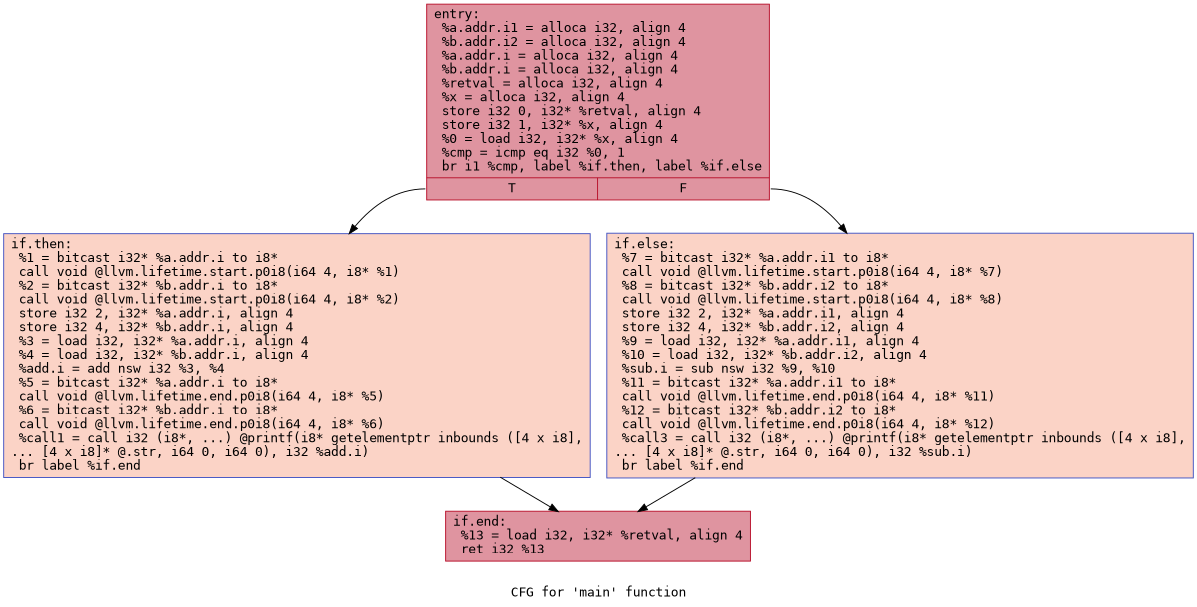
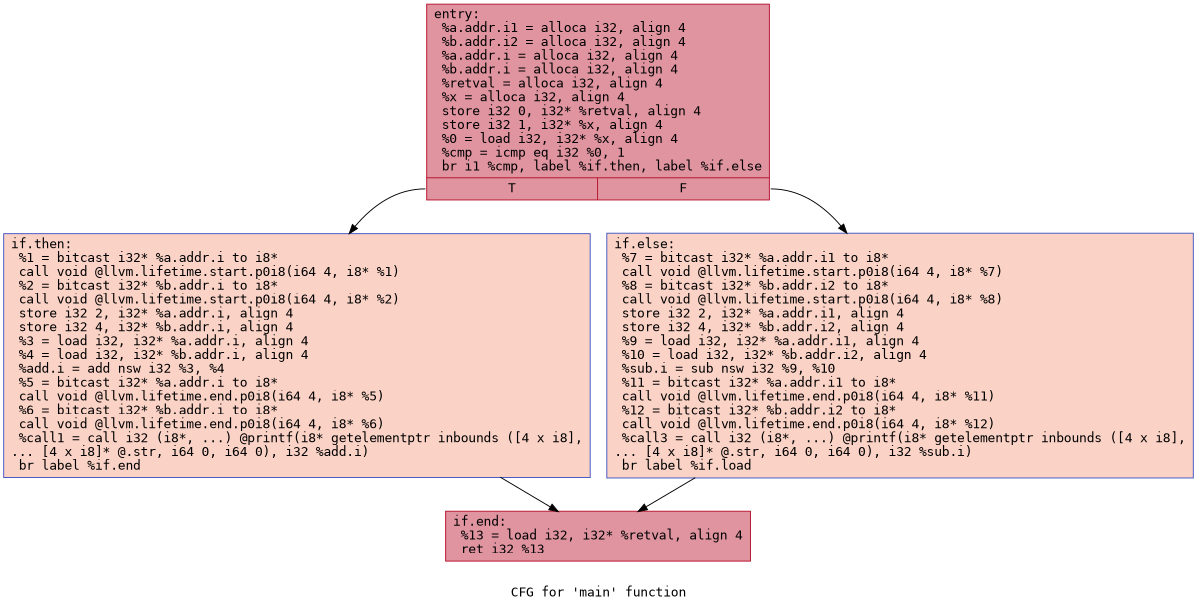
node "if.else:": text "br label %if.end" -> "br label %if.load"
